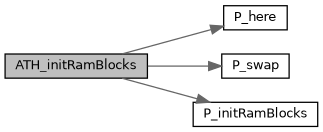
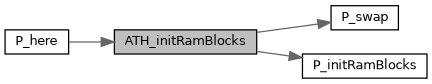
edge "ATH_initRamBlocks" -> "P_here": reversed
